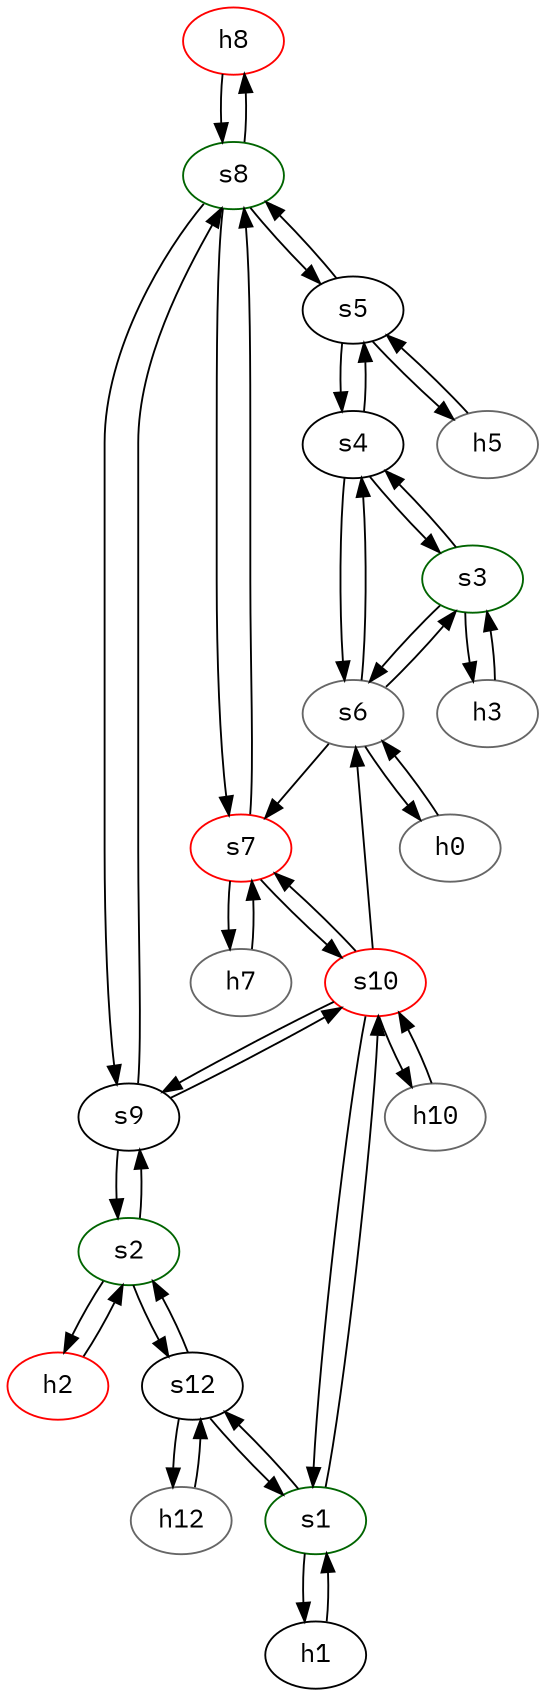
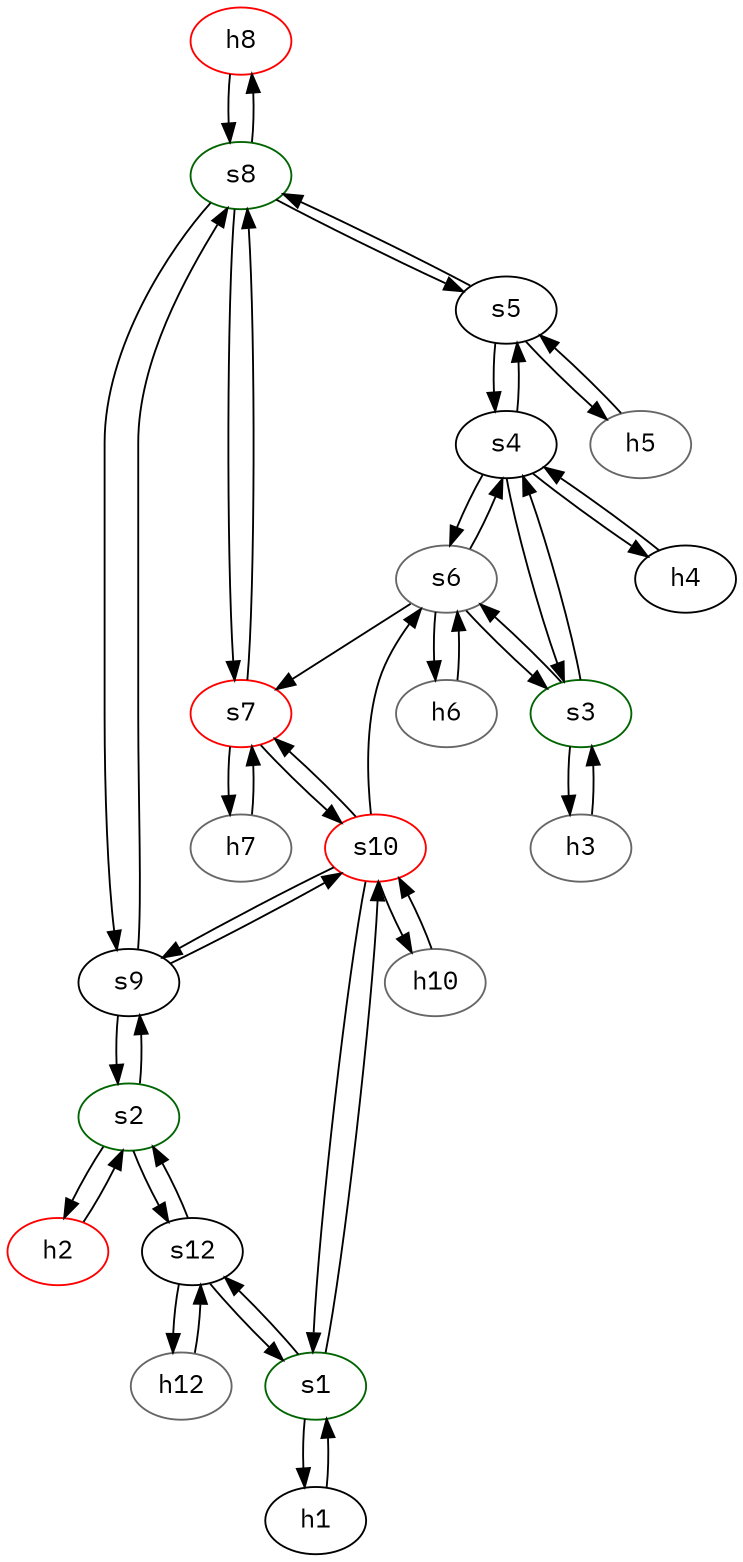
node "h4": added
node "h0": label "h0" -> "h6"
